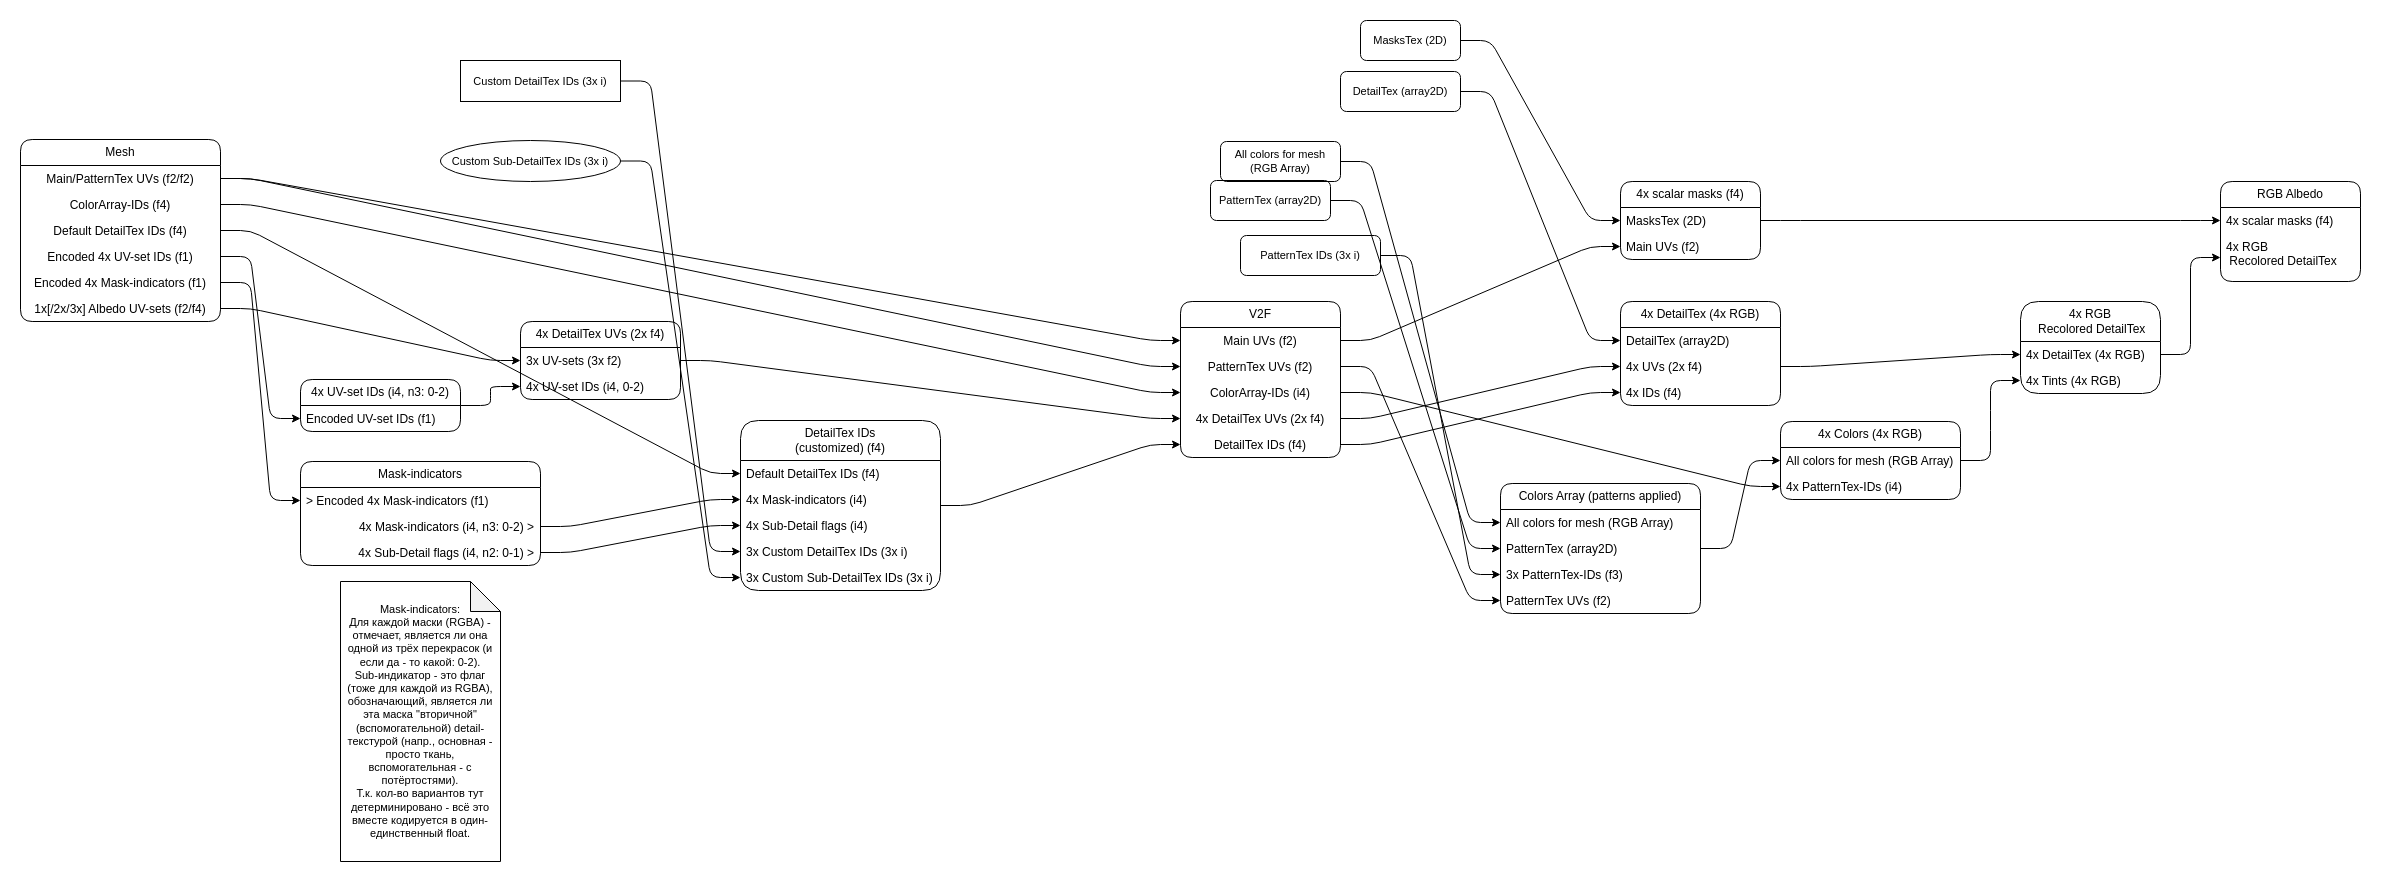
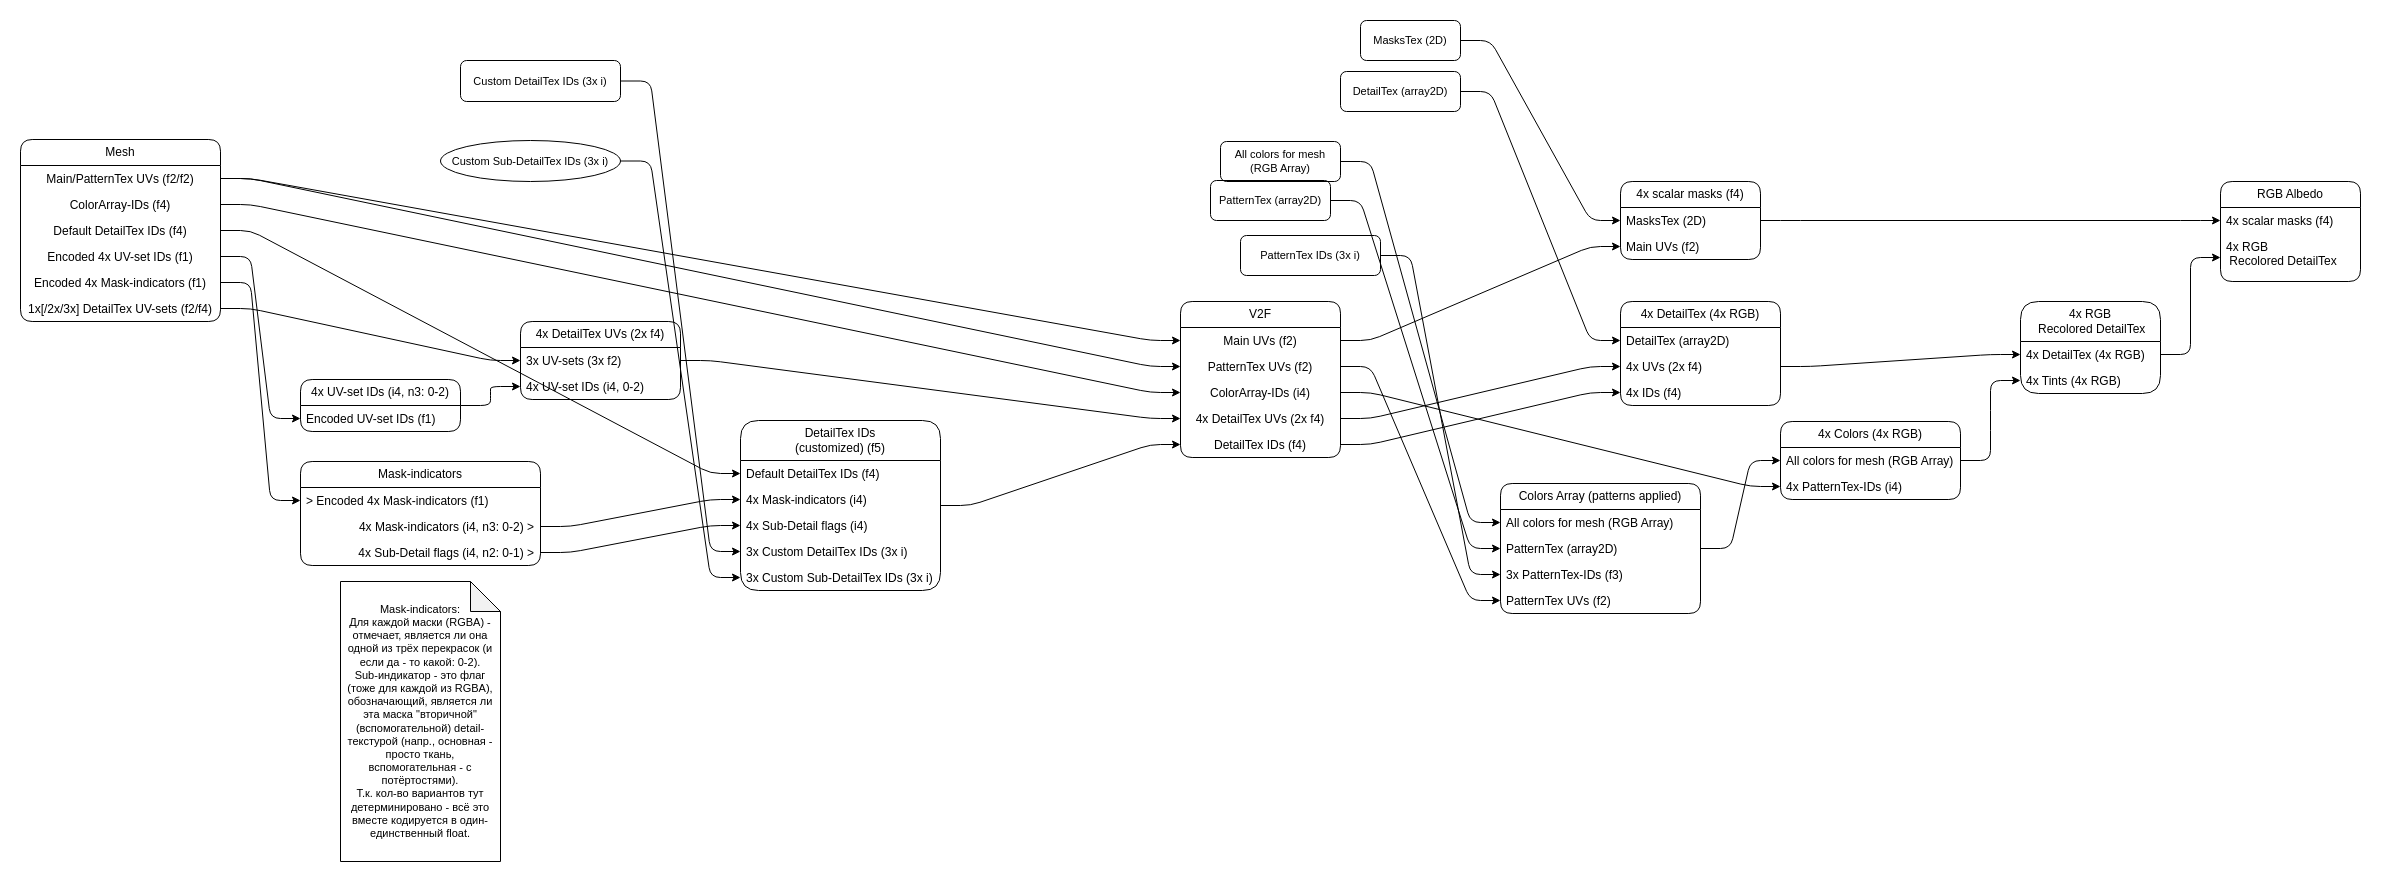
node "Custom DetailTex IDs (3x i)": shape rectangle -> rounded rectangle
node "1x[/2x/3x] Albedo UV-sets (f2/f4)": label "1x[/2x/3x] Albedo UV-sets (f2/f4)" -> "1x[/2x/3x] DetailTex UV-sets (f2/f4)"
node "DetailTex IDs (customized) (f4)": label "DetailTex IDs (customized) (f4)" -> "DetailTex IDs (customized) (f5)"
